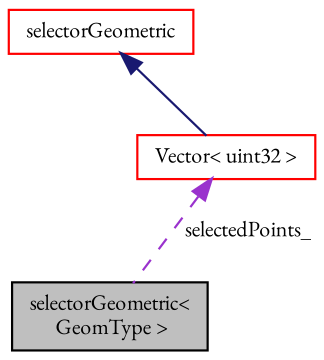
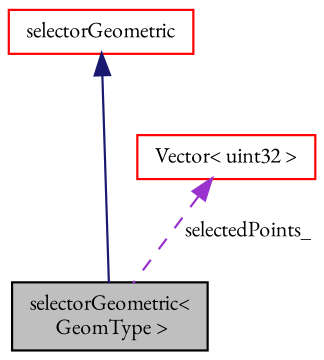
edge "Vector< uint32 >" -> "selectorGeometric": now "selectorGeometric< GeomType >" -> "selectorGeometric"
